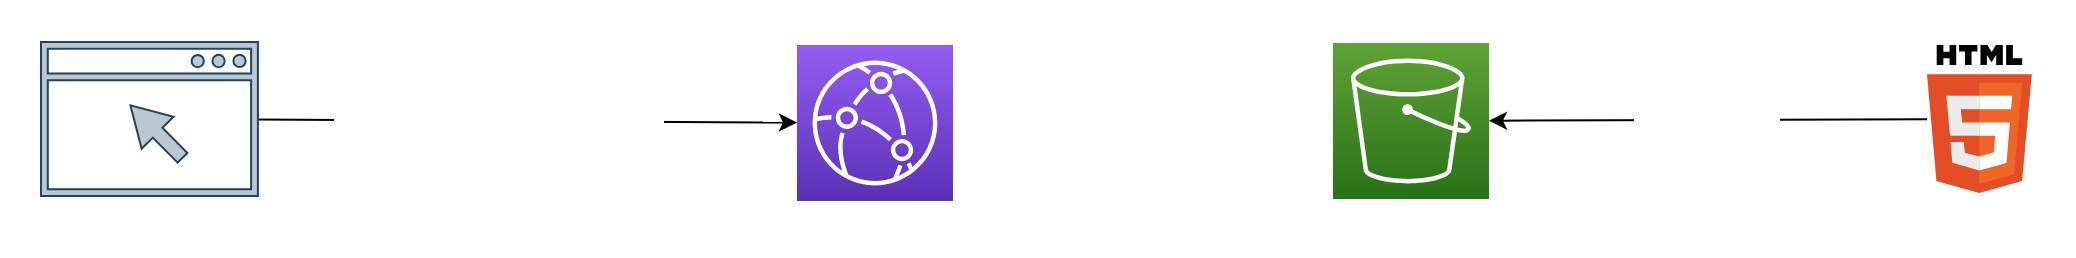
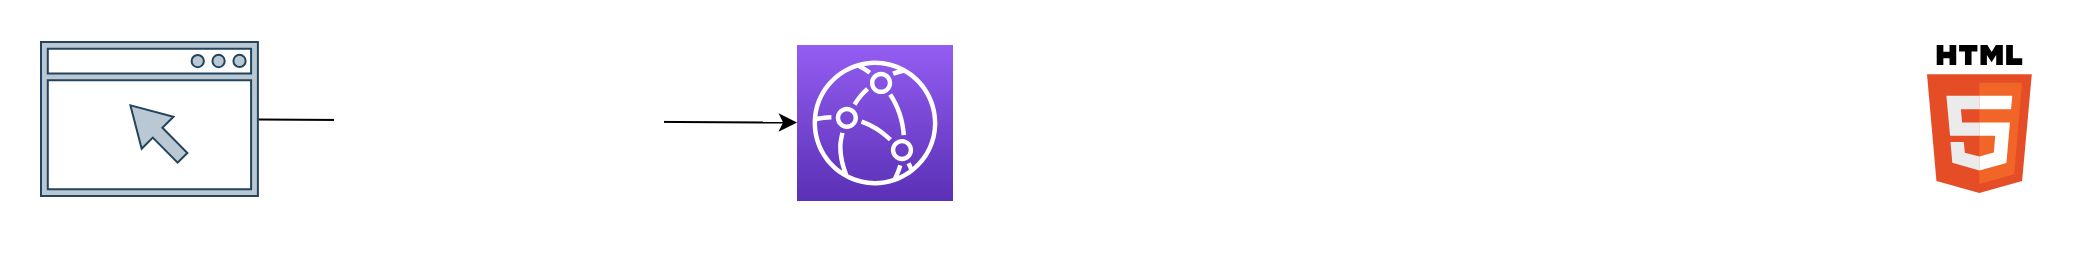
edge "Web App" -> "S3": removed, label "Stored on"
node "S3": removed
